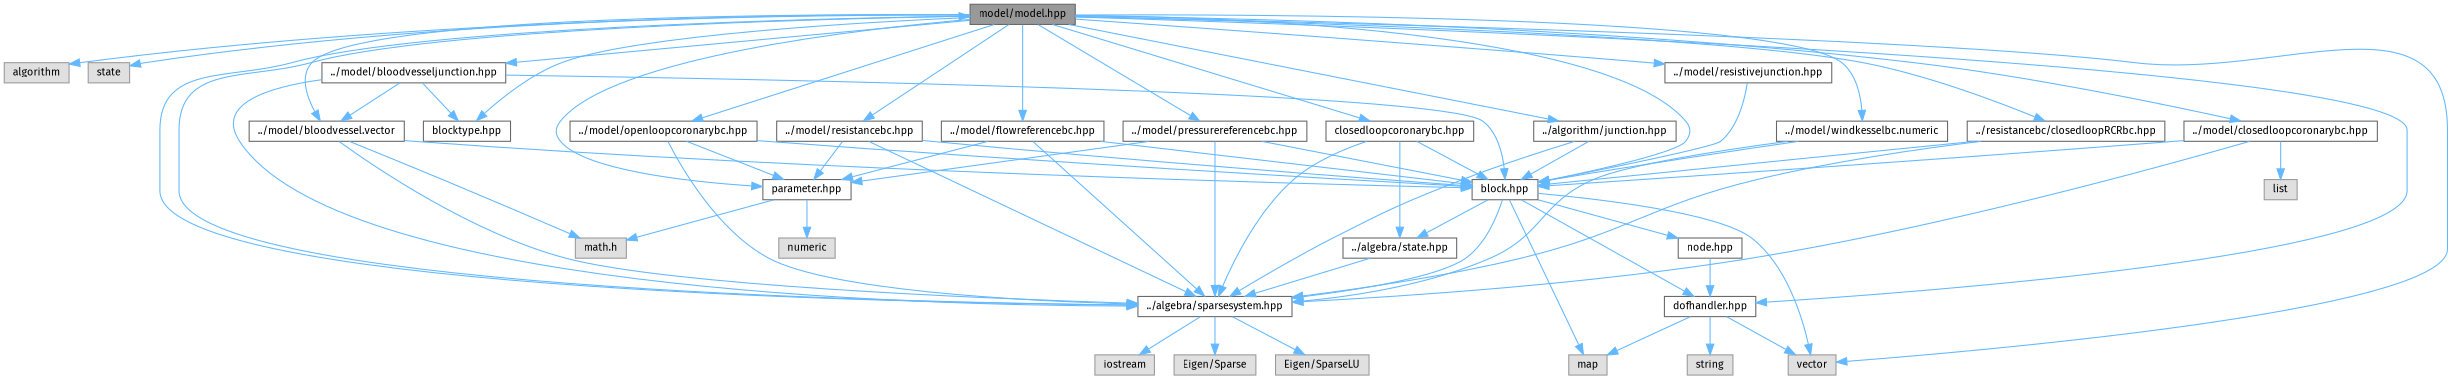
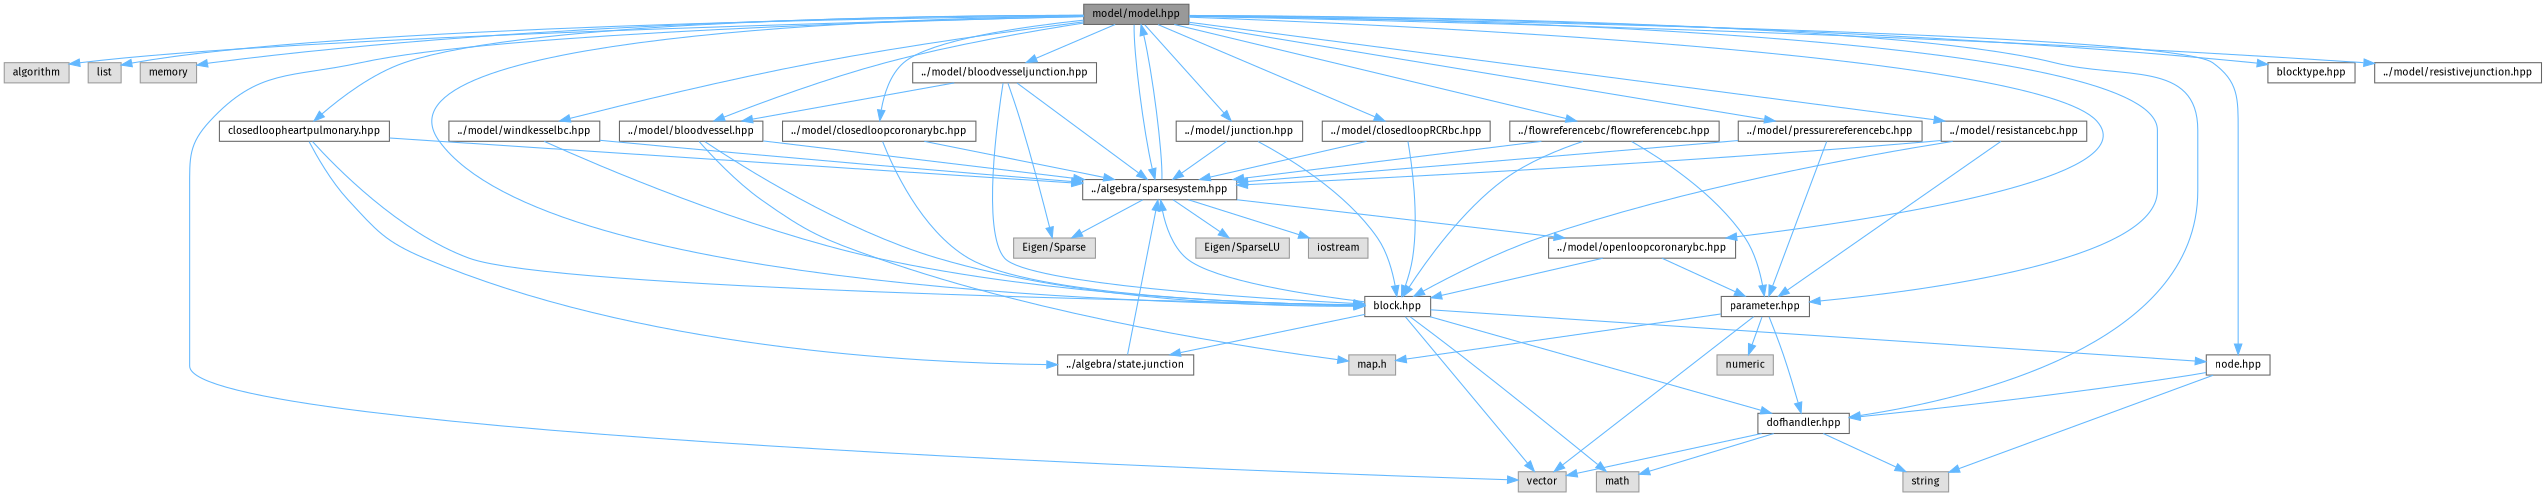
edge "model/model.hpp" -> "node.hpp": added
node "state": label "state" -> "memory"
edge "../model/bloodvesseljunction.hpp" -> "blocktype.hpp": now "../model/bloodvesseljunction.hpp" -> "Eigen/Sparse"
node "../model/bloodvessel.vector": label "../model/bloodvessel.vector" -> "../model/bloodvessel.hpp"
node "../model/flowreferencebc.hpp": label "../model/flowreferencebc.hpp" -> "../flowreferencebc/flowreferencebc.hpp"
node "closedloopcoronarybc.hpp": label "closedloopcoronarybc.hpp" -> "closedloopheartpulmonary.hpp"
node "../algorithm/junction.hpp": label "../algorithm/junction.hpp" -> "../model/junction.hpp"
node "../model/windkesselbc.numeric": label "../model/windkesselbc.numeric" -> "../model/windkesselbc.hpp"
node "../resistancebc/closedloopRCRbc.hpp": label "../resistancebc/closedloopRCRbc.hpp" -> "../model/closedloopRCRbc.hpp"
edge "../model/resistivejunction.hpp" -> "block.hpp": removed
edge "../model/closedloopcoronarybc.hpp" -> "list": now "model/model.hpp" -> "list"
edge "../model/pressurereferencebc.hpp" -> "block.hpp": removed
node "math.h": label "math.h" -> "map.h"
node "../algebra/state.hpp": label "../algebra/state.hpp" -> "../algebra/state.junction"
edge "../model/openloopcoronarybc.hpp" -> "../algebra/sparsesystem.hpp": reversed
edge "parameter.hpp" -> "dofhandler.hpp": added
node "map": label "map" -> "math"
edge "parameter.hpp" -> "vector": added
edge "node.hpp" -> "string": added
